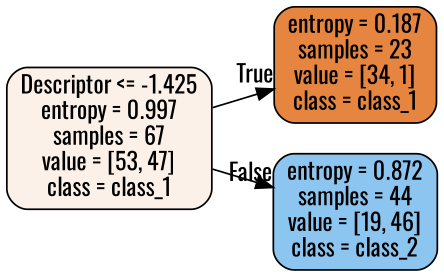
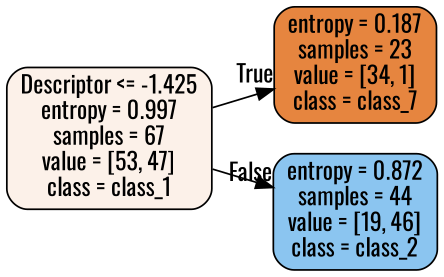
node "entropy = 0.187 samples = 23 value = [34, 1] class = class_1": label "entropy = 0.187 samples = 23 value = [34, 1] class = class_1" -> "entropy = 0.187 samples = 23 value = [34, 1] class = class_7"
